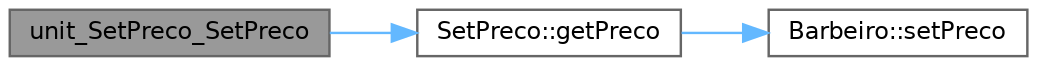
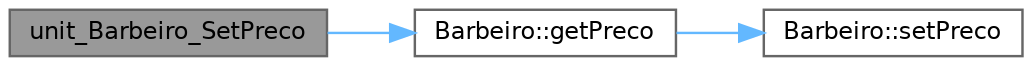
node "unit_SetPreco_SetPreco": label "unit_SetPreco_SetPreco" -> "unit_Barbeiro_SetPreco"
node "SetPreco::getPreco": label "SetPreco::getPreco" -> "Barbeiro::getPreco"
